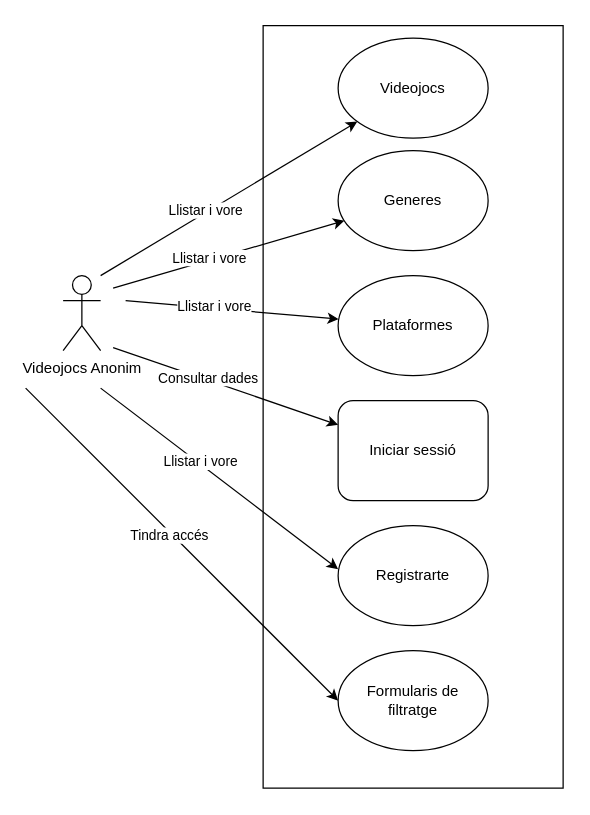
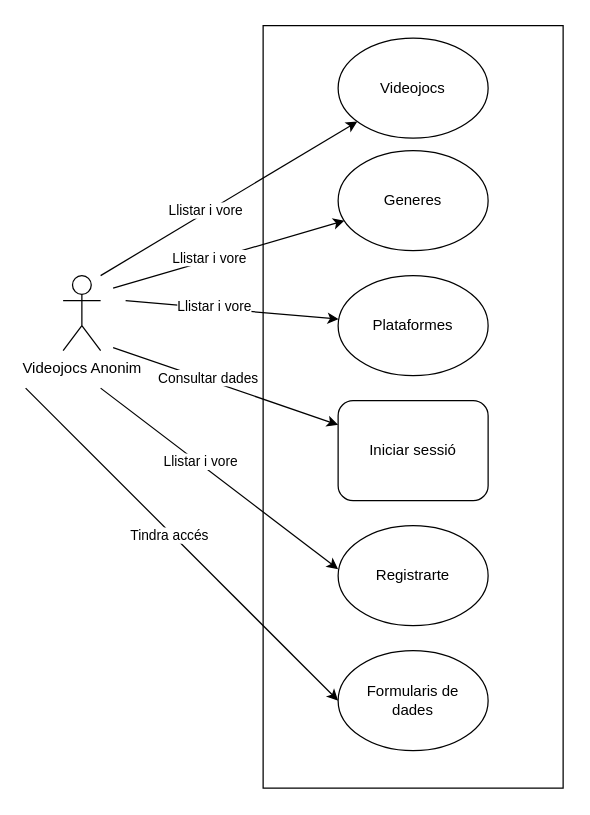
node "Formularis de filtratge": label "Formularis de filtratge" -> "Formularis de dades"
